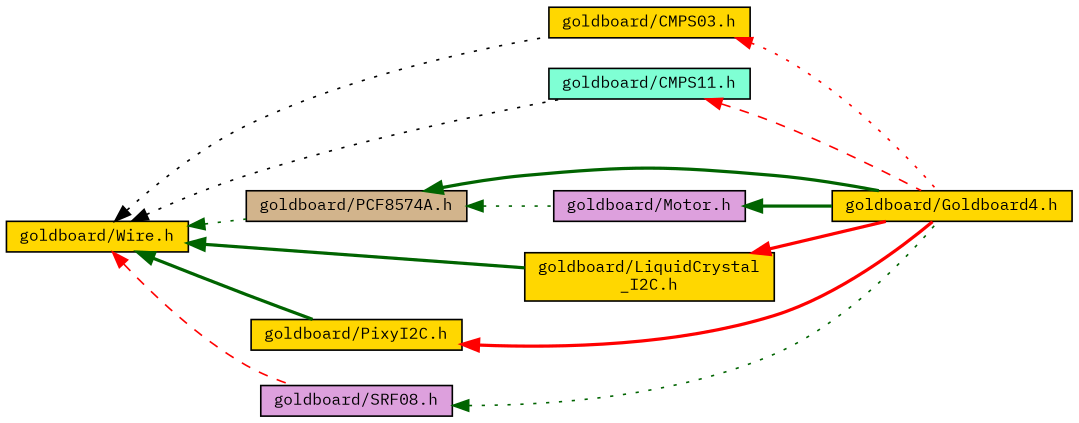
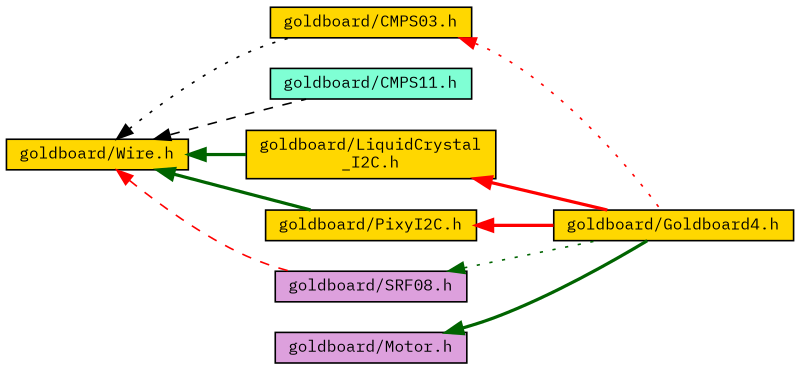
edge "goldboard/Goldboard4.h" -> "goldboard/CMPS11.h": removed
edge "goldboard/CMPS11.h" -> "goldboard/Wire.h": style dotted -> dashed
node "goldboard/PCF8574A.h": removed
